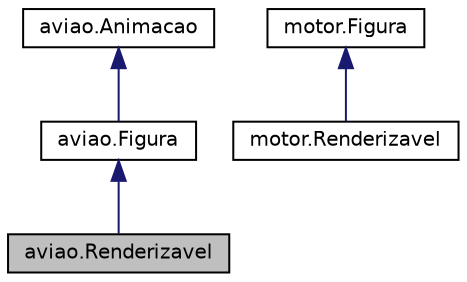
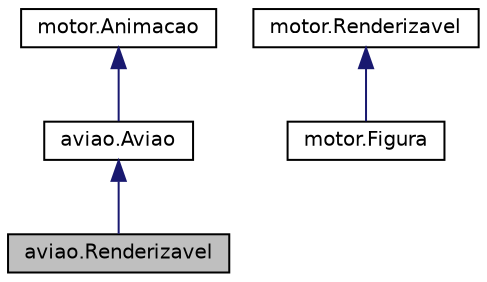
node "aviao.Animacao": label "aviao.Animacao" -> "motor.Animacao"
edge "motor.Renderizavel" -> "motor.Figura": reversed
node "aviao.Figura": label "aviao.Figura" -> "aviao.Aviao"
